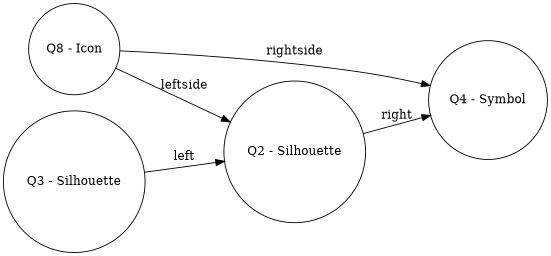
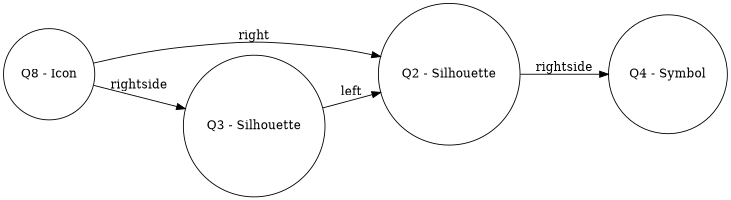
edge "Q8 - Icon" -> "Q4 - Symbol": now "Q8 - Icon" -> "Q3 - Silhouette"
edge "Q8 - Icon" -> "Q2 - Silhouette": label "leftside" -> "right"
edge "Q2 - Silhouette" -> "Q4 - Symbol": label "right" -> "rightside"
